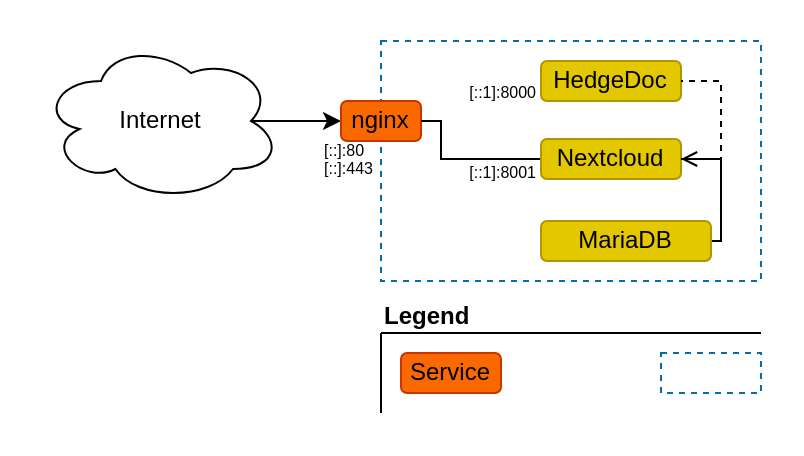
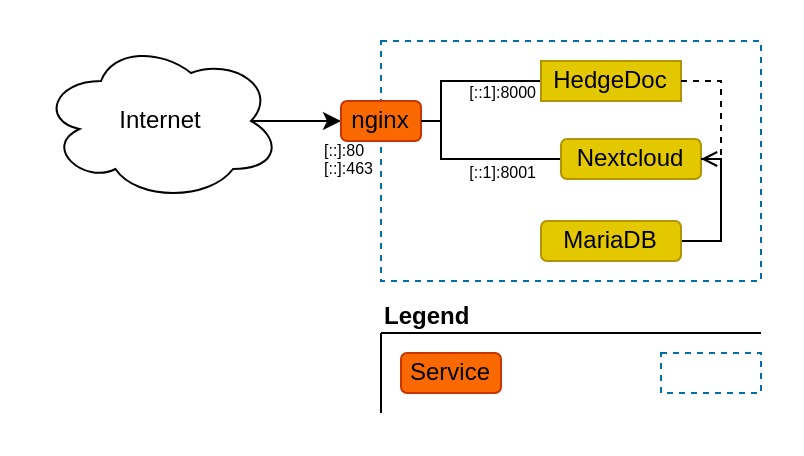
edge "HedgeDoc" -- "nginx": added
node "HedgeDoc": shape rounded rectangle -> rectangle
node "Nextcloud": moved (611, 159) -> (631, 159)
node "[::]:443": label "[::]:443" -> "[::]:463"
node "MariaDB": size 170x40 -> 140x40
